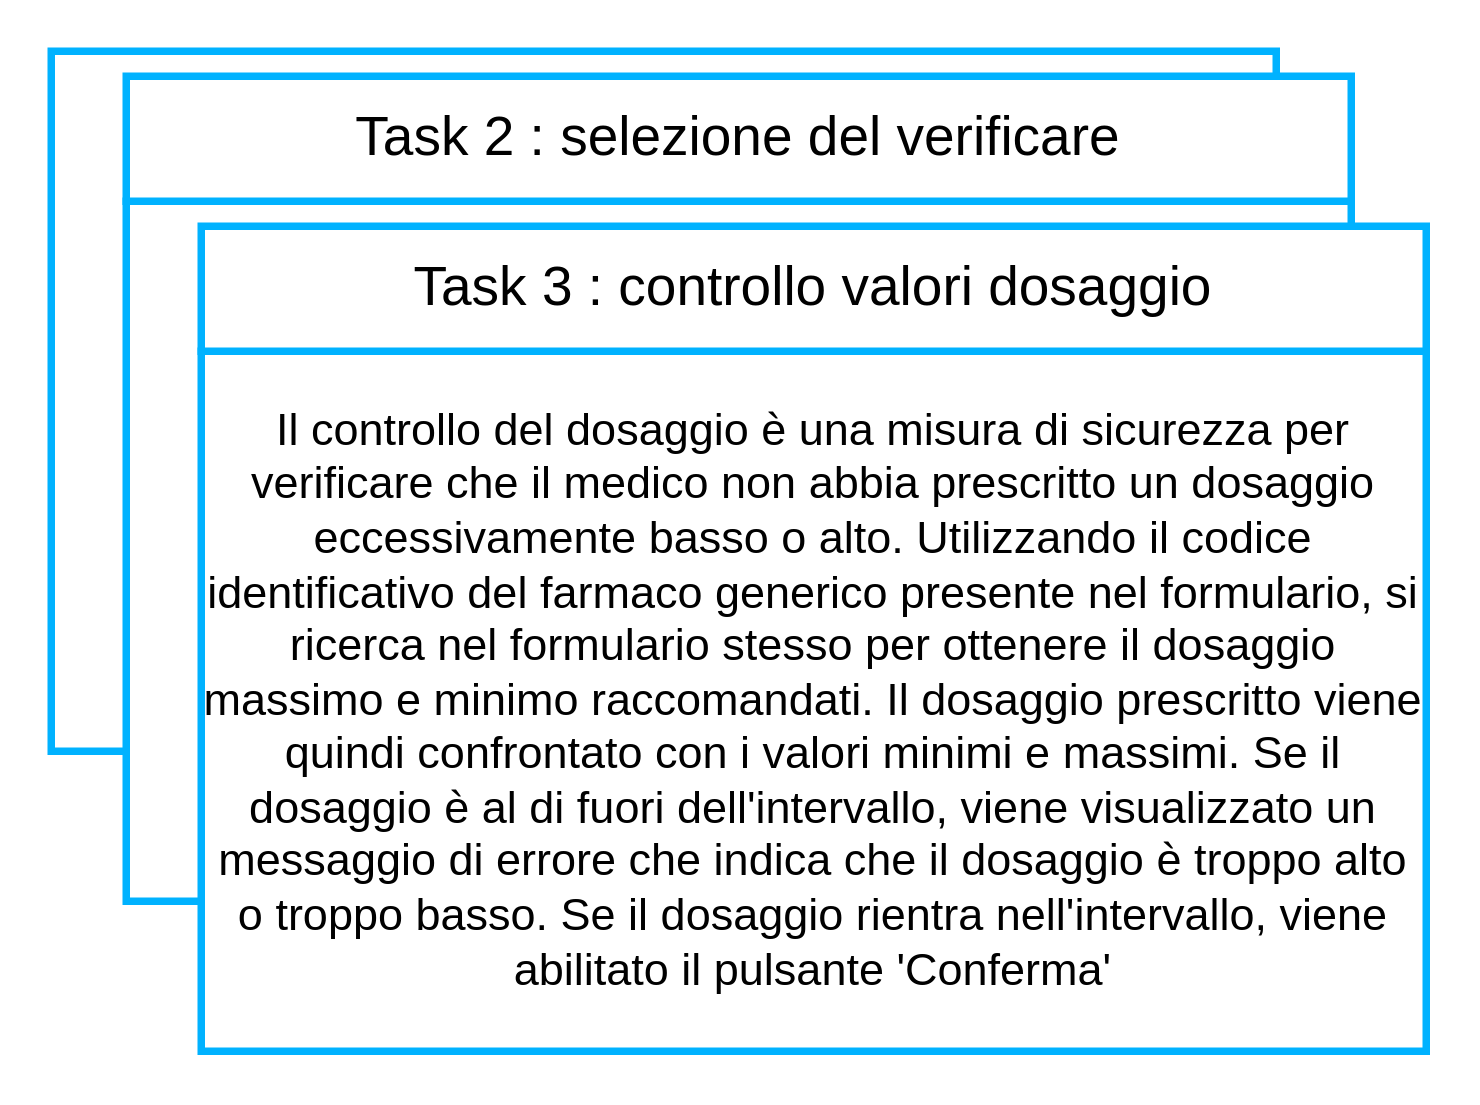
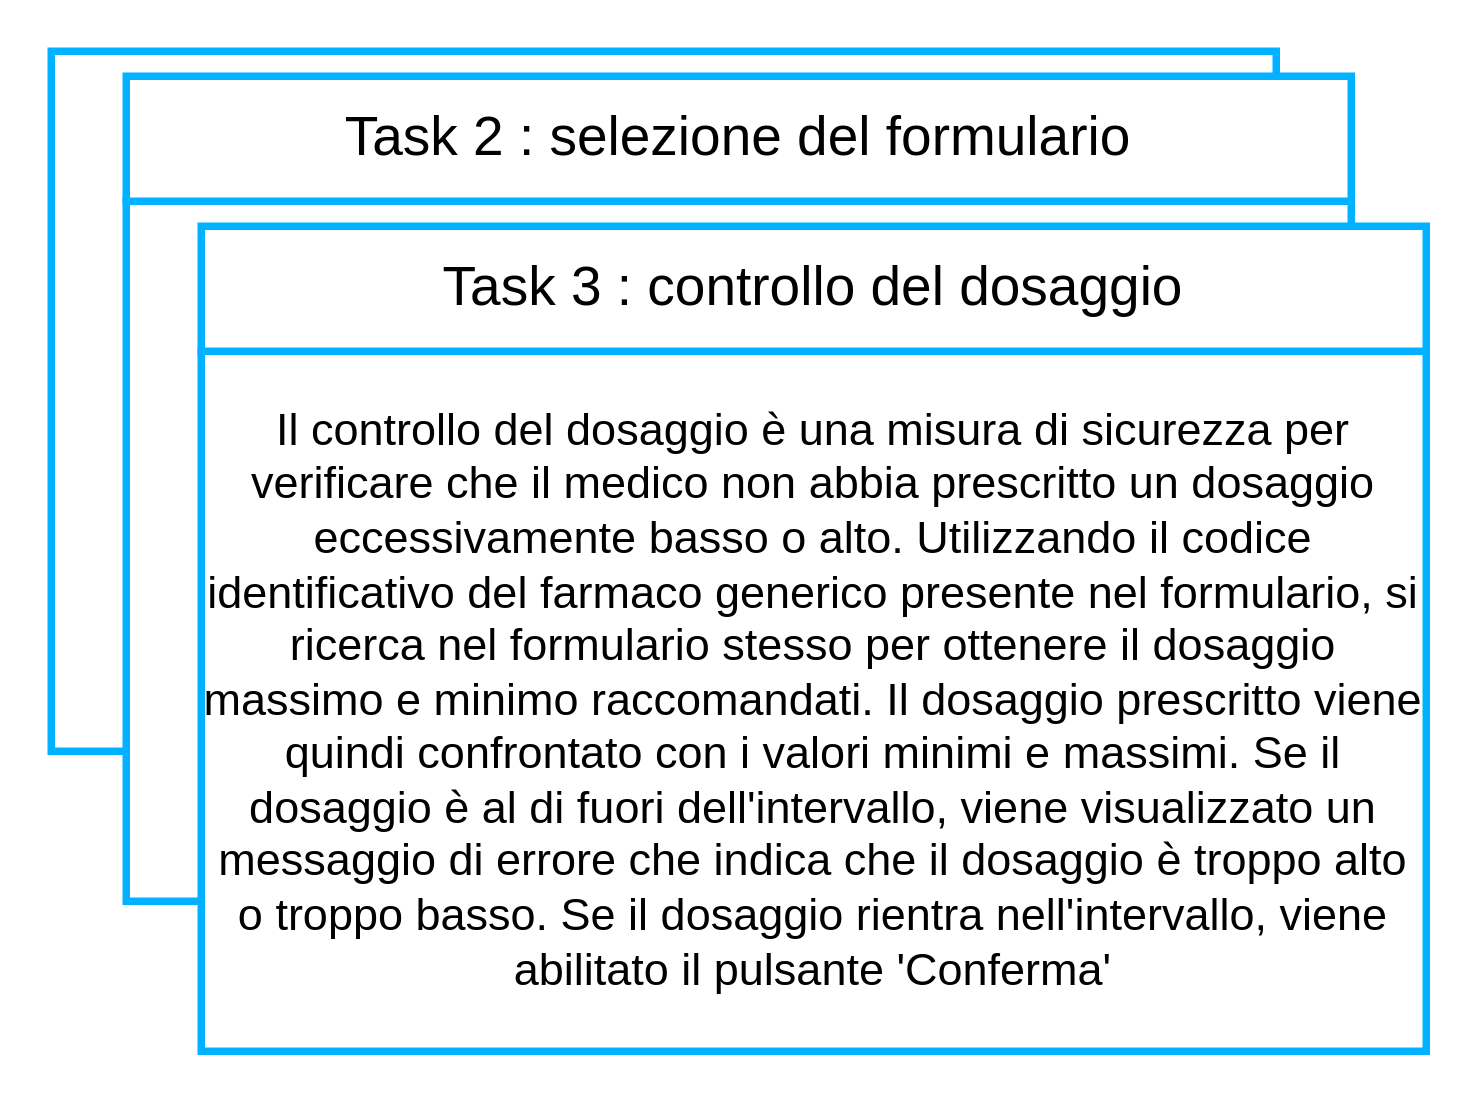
node "Task 2 : selezione del verificare": label "Task 2 : selezione del verificare" -> "Task 2 : selezione del formulario"
node "Task 3 : controllo valori dosaggio": label "Task 3 : controllo valori dosaggio" -> "Task 3 : controllo del dosaggio"
